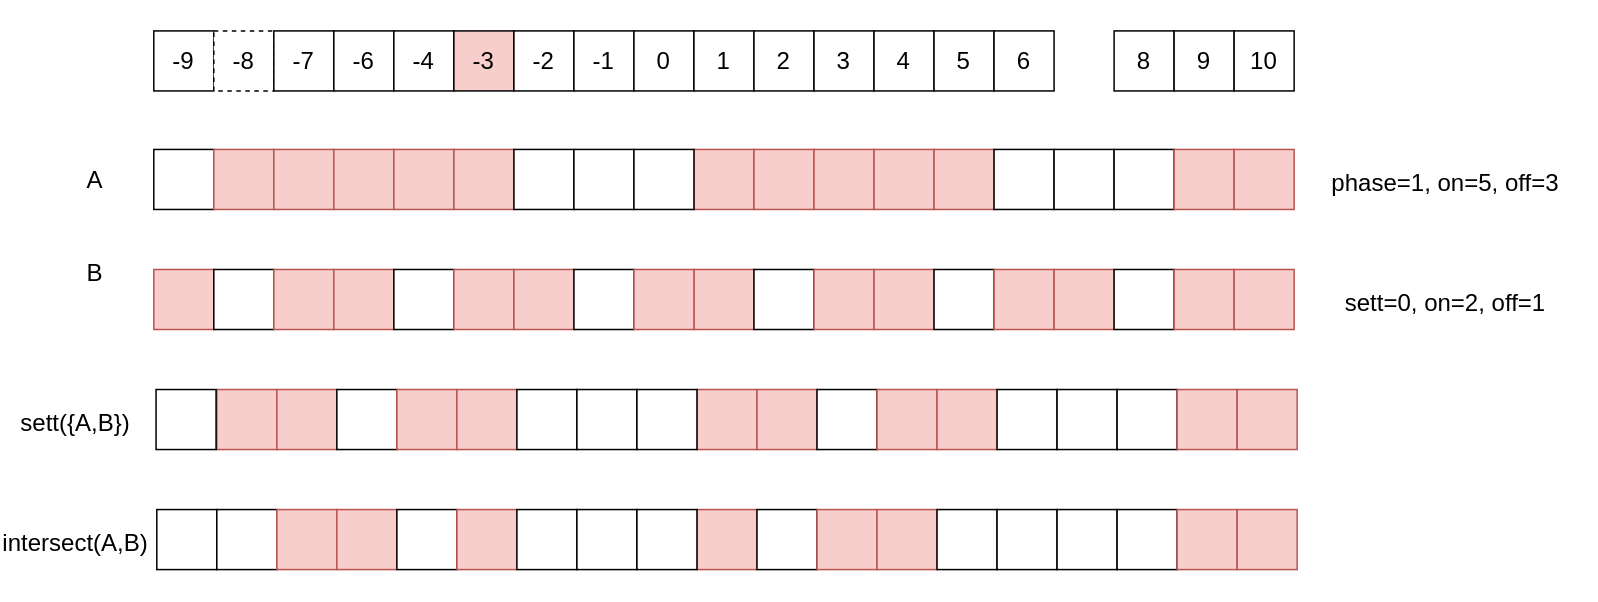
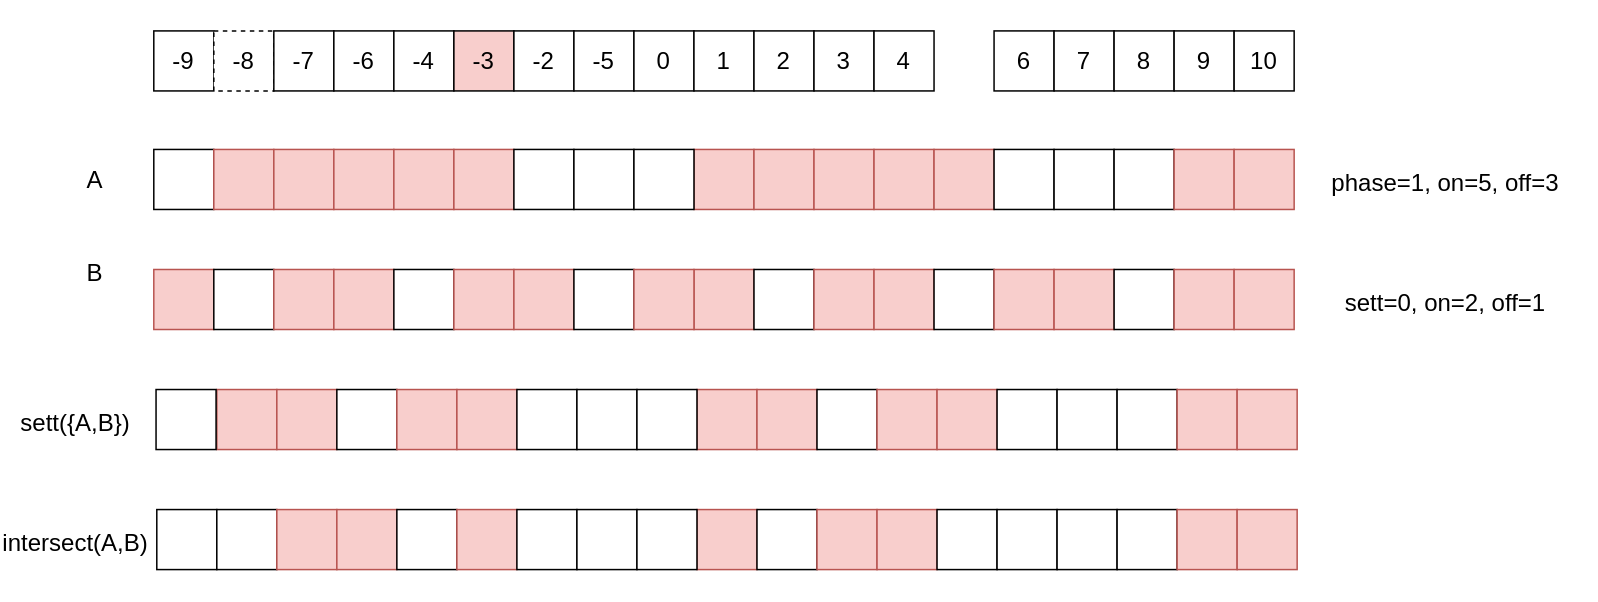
node "-1": label "-1" -> "-5"
node "5": removed
node "7": added
